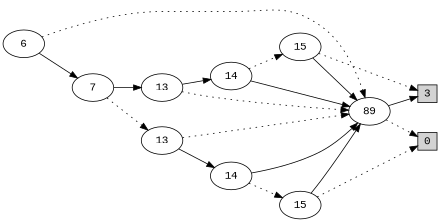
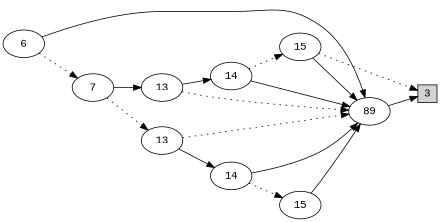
edge "6" -> "89": style dotted -> filled
edge "6" -> "7": style filled -> dotted
node "0": removed
